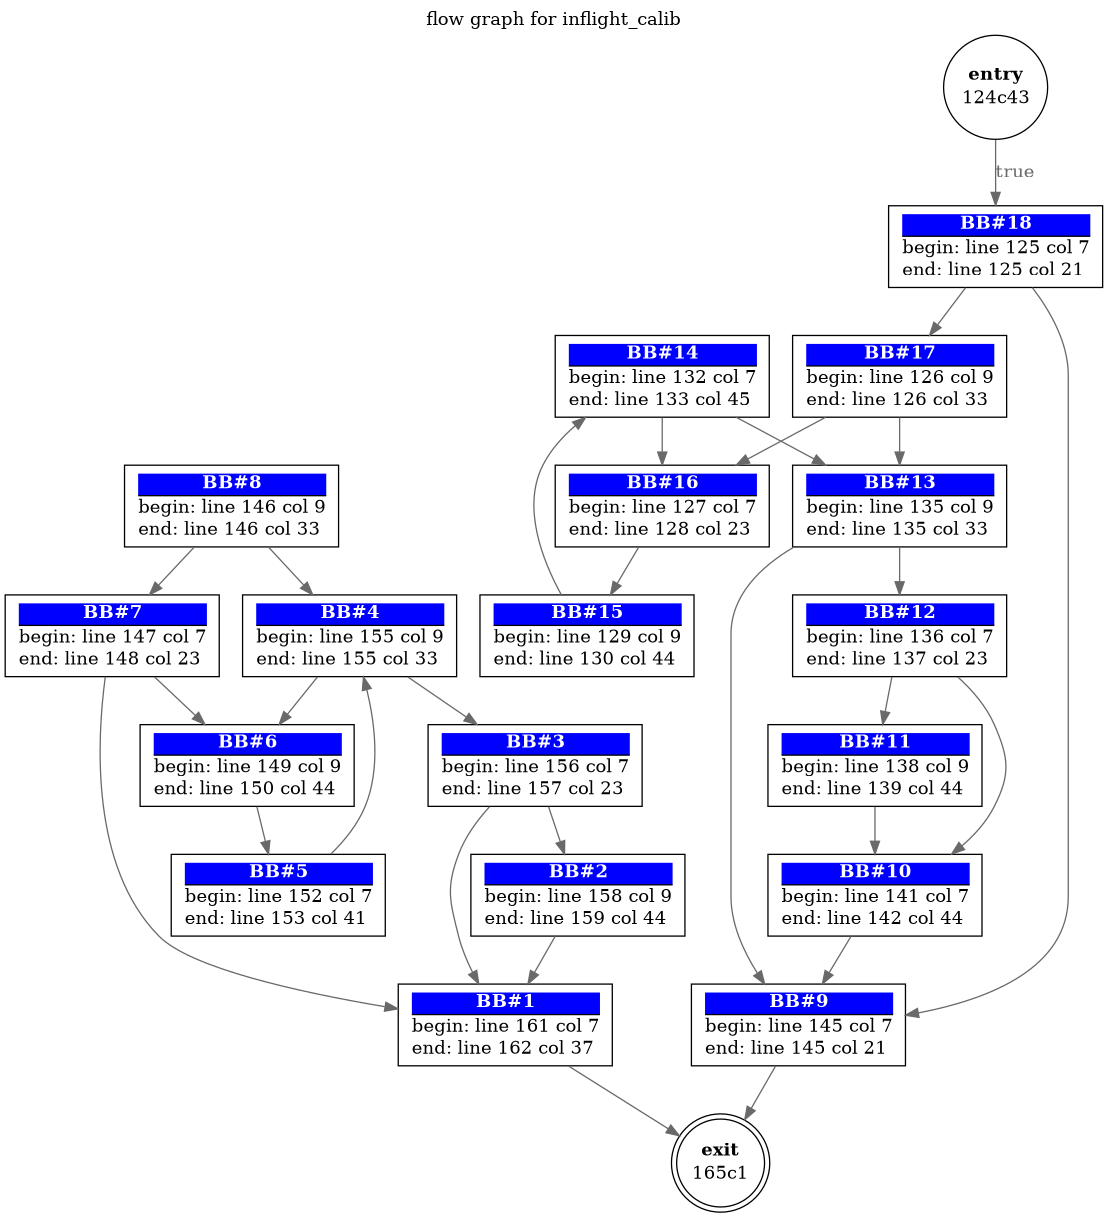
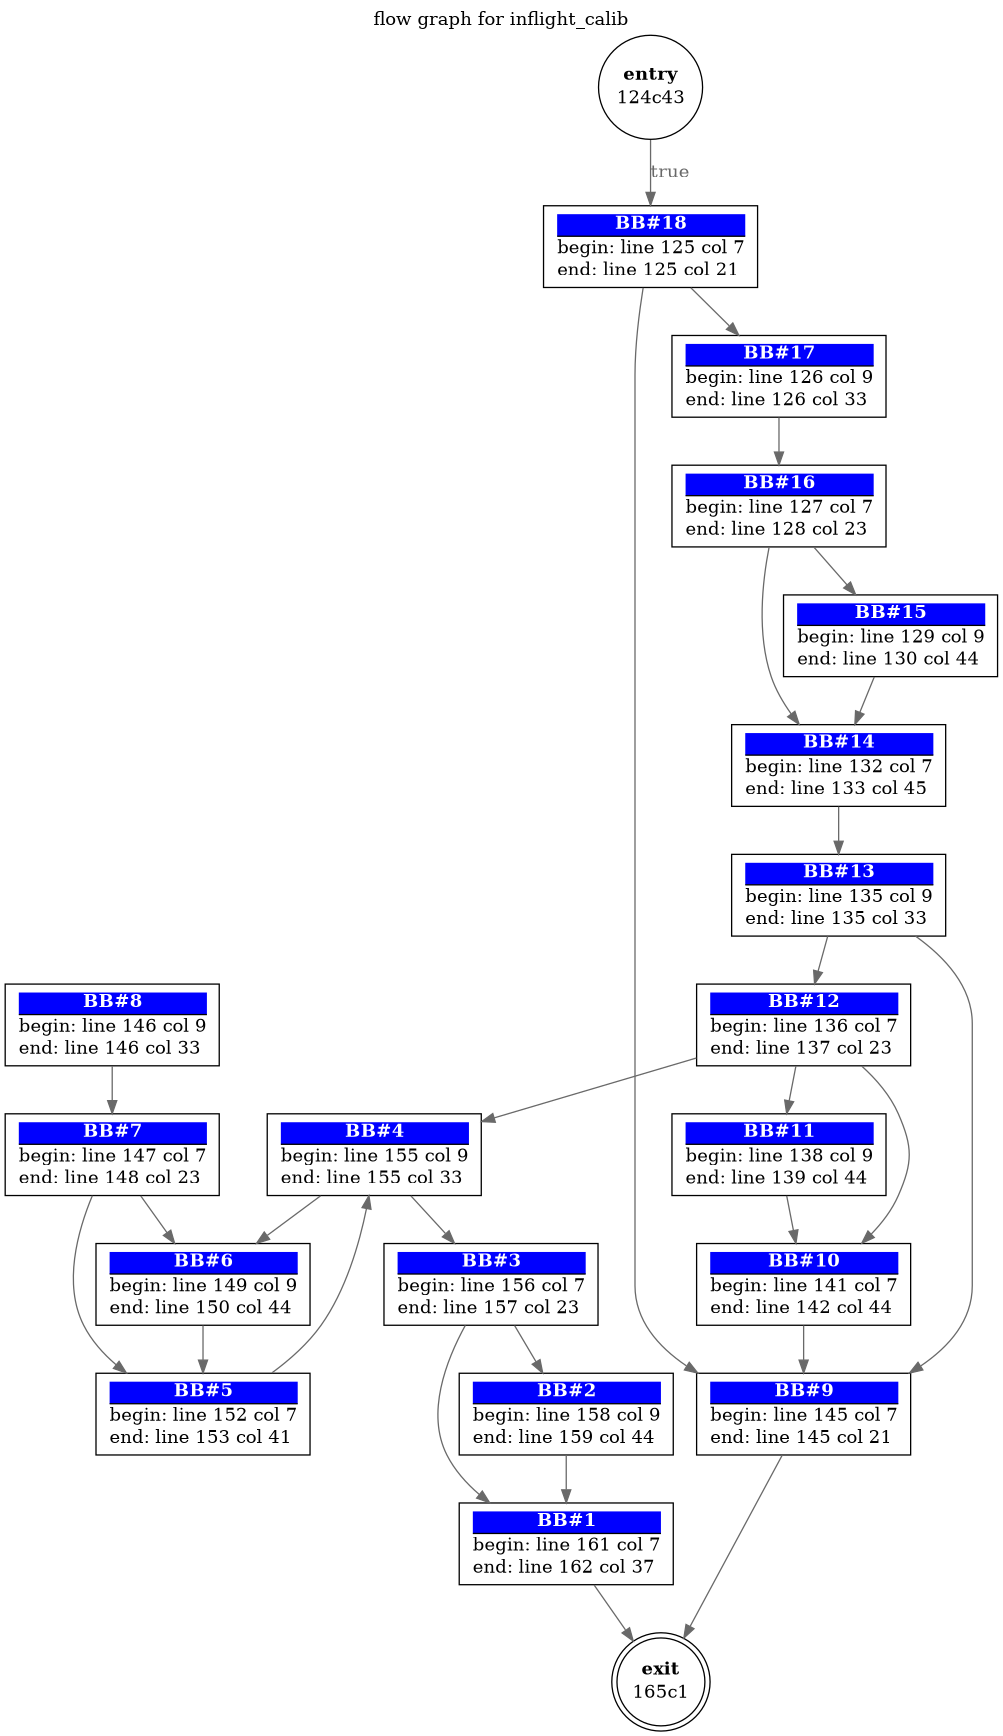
edge "BB#14" -> "BB#16": reversed
edge "BB#17" -> "BB#13": removed
edge "BB#8" -> "BB#4": now "BB#12" -> "BB#4"
edge "BB#7" -> "BB#1": now "BB#7" -> "BB#5"
